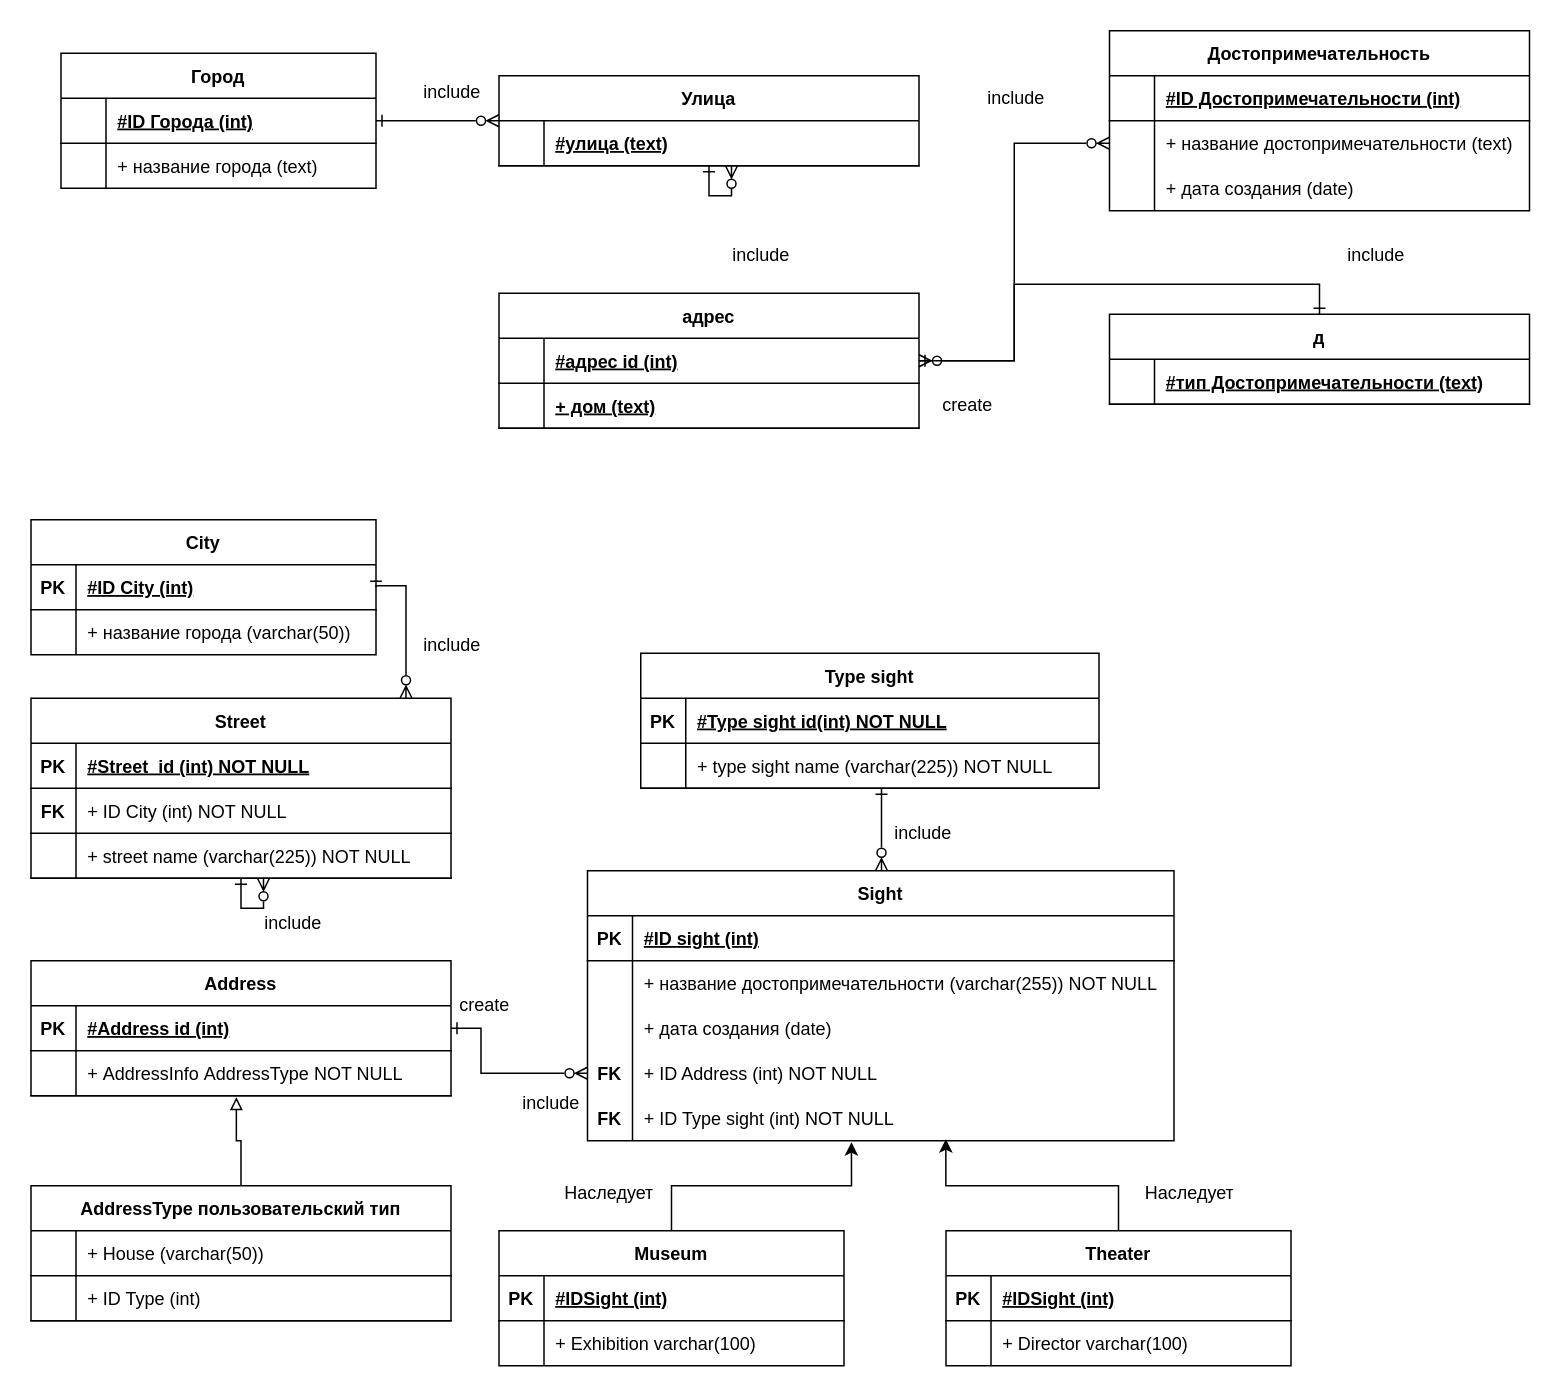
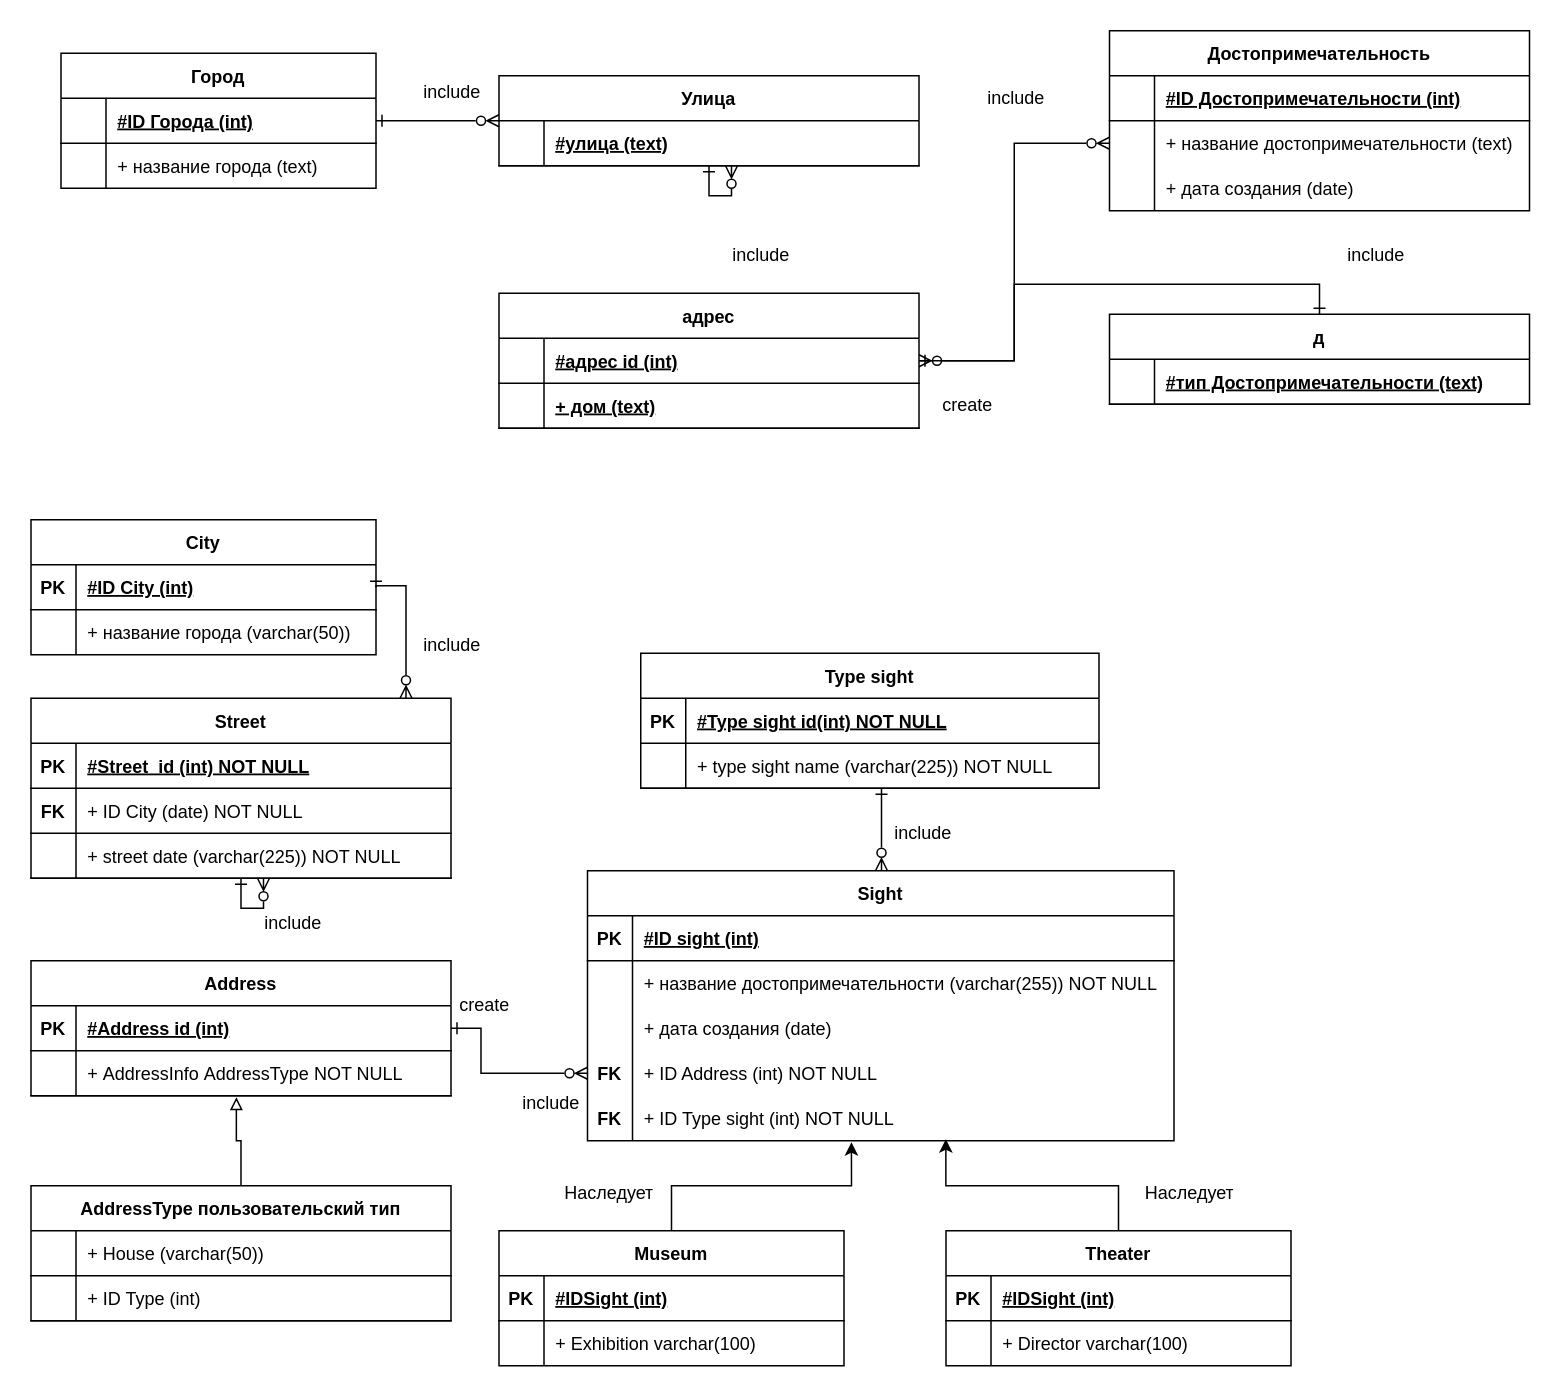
node "+ ID City (int) NOT NULL": label "+ ID City (int) NOT NULL" -> "+ ID City (date) NOT NULL"
node "+ street name (varchar(225)) NOT NULL": label "+ street name (varchar(225)) NOT NULL" -> "+ street date (varchar(225)) NOT NULL"
